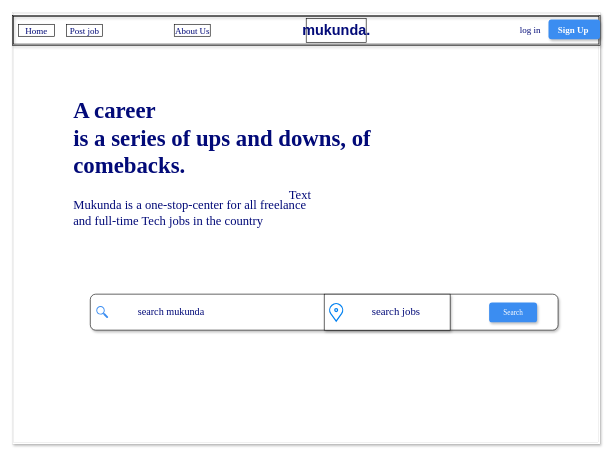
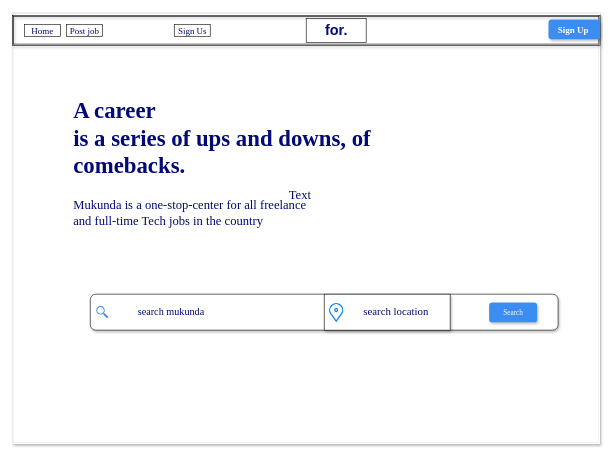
node "log in": removed
node "Home": moved (36, 30) -> (42, 30)
node "About Us": label "About Us" -> "Sign Us"
node "mukunda.": label "mukunda." -> "for."
node "search jobs": label "search jobs" -> "search location"
